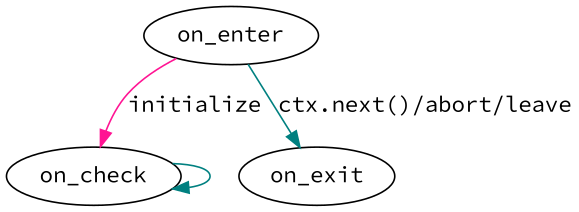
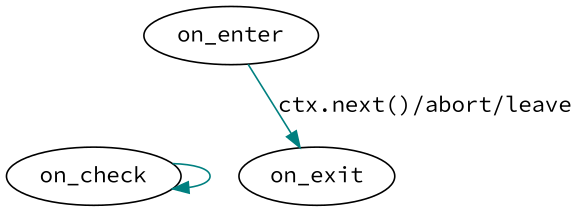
edge "on_enter" -> "on_check": removed, label "initialize"
